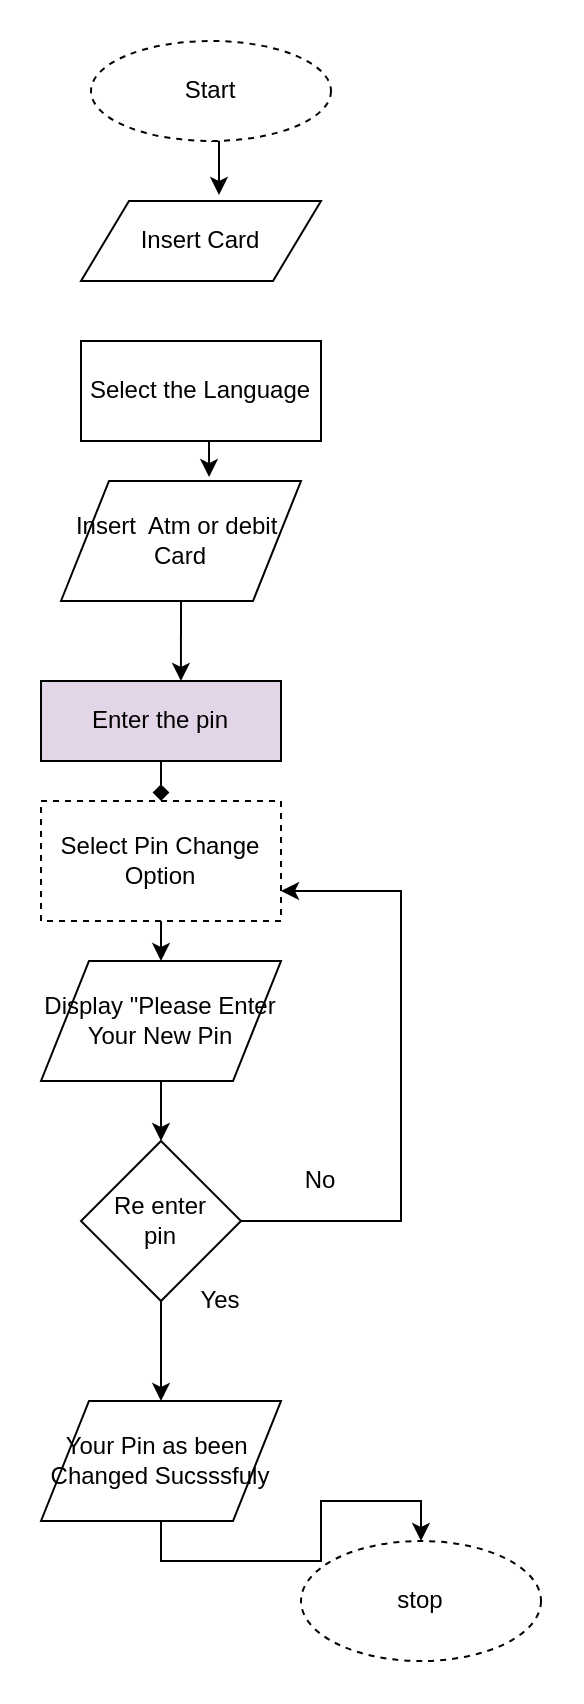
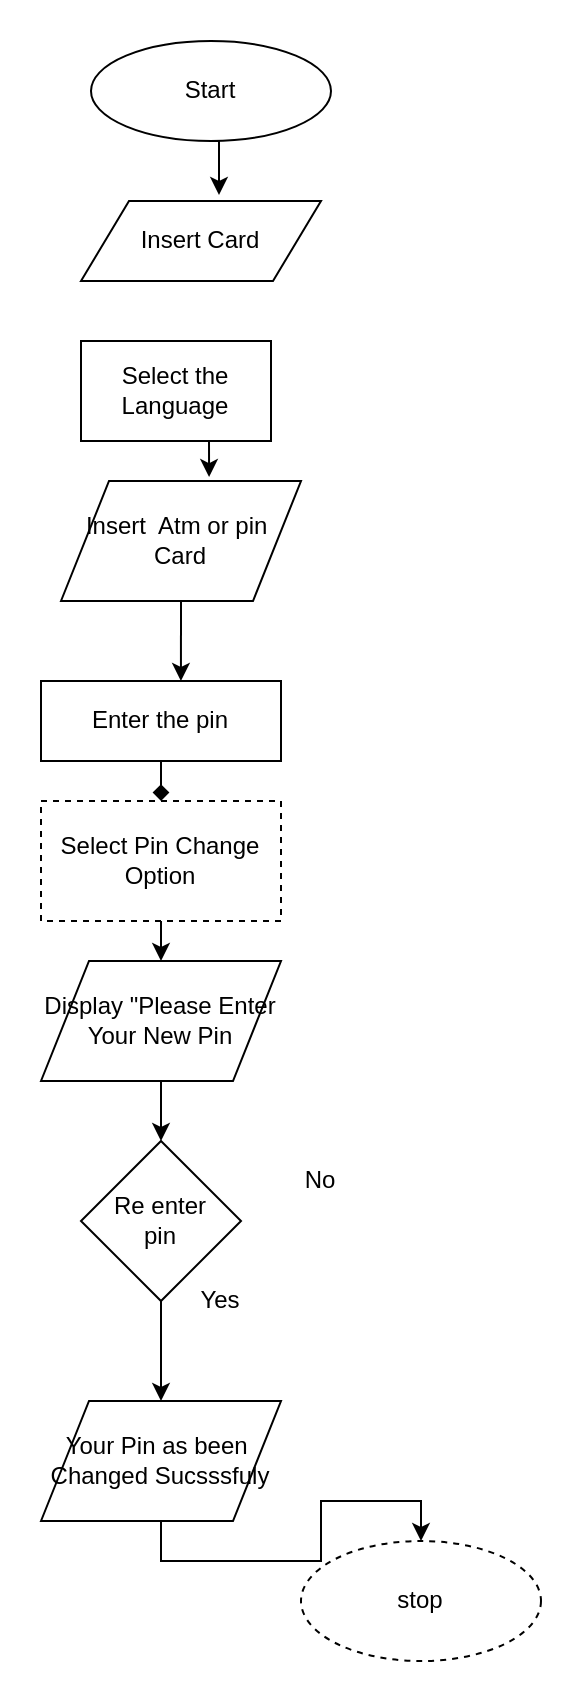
node "Start": style dashed -> solid
node "Select the Language": size 240x100 -> 190x100
node "Insert Atm or debit Card": label "Insert Atm or debit Card" -> "Insert Atm or pin Card"
node "Enter the pin": fillcolor #e1d5e7 -> #ffffff
edge "Re enter pin" -> "Select Pin Change Option": removed
